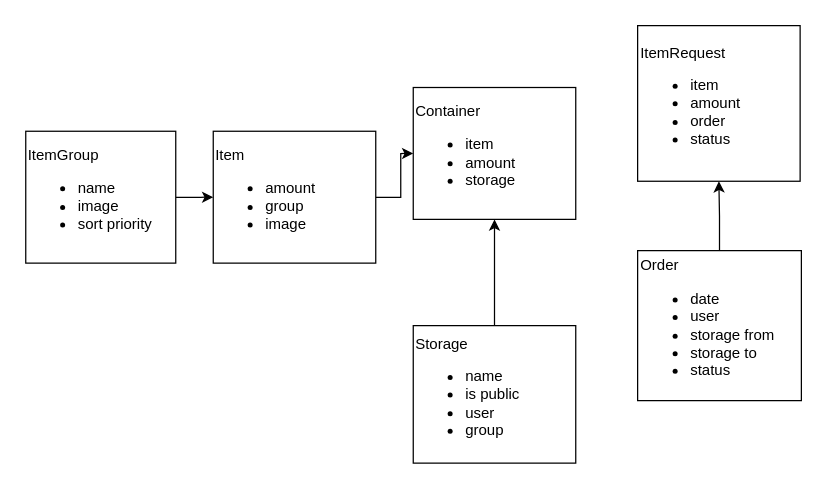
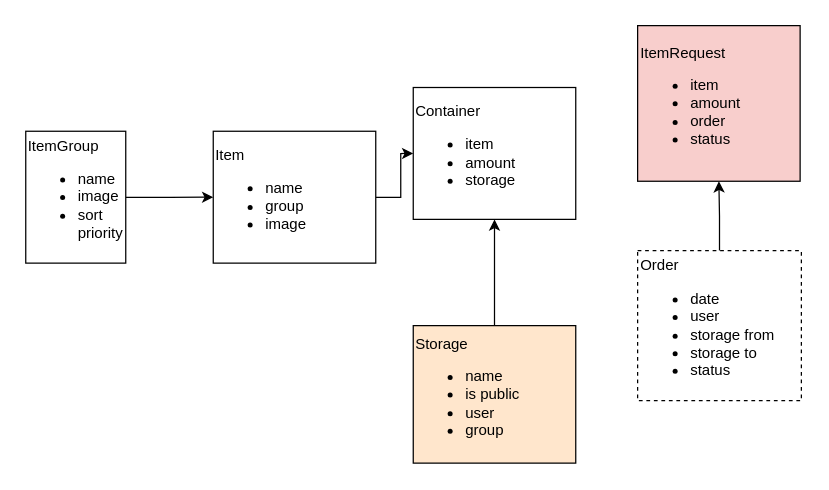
node "ItemRequest item amount order status": fillcolor #ffffff -> #f8cecc
node "ItemGroup name image sort priority": size 150x132 -> 100x132
node "Item amount group image": label "Item amount group image" -> "Item name group image"
node "Order date user storage from storage to status": style solid -> dashed
node "Storage name is public user group": fillcolor #ffffff -> #ffe6cc
